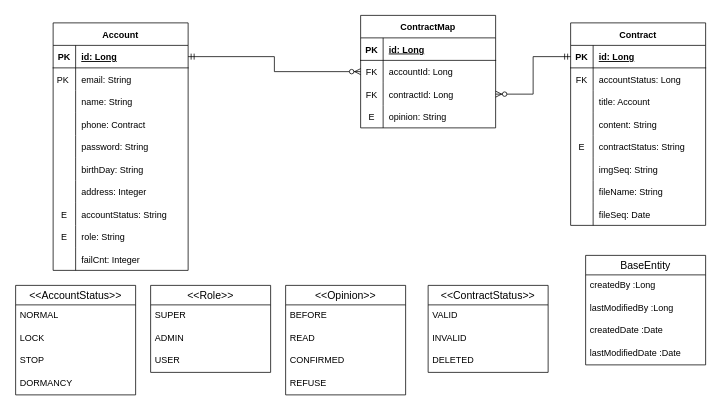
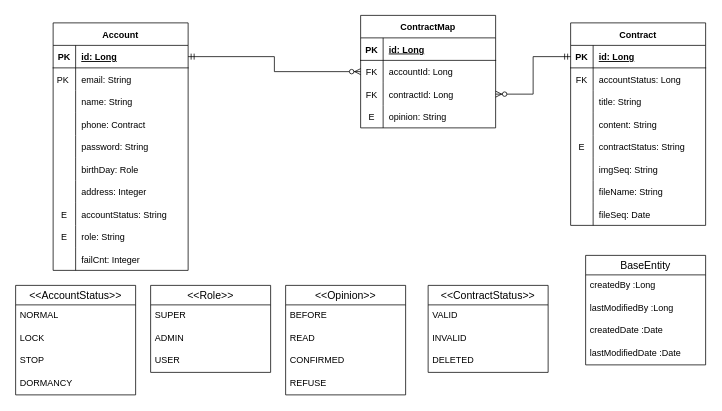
node "title: Account": label "title: Account" -> "title: String"
node "birthDay: String": label "birthDay: String" -> "birthDay: Role"
